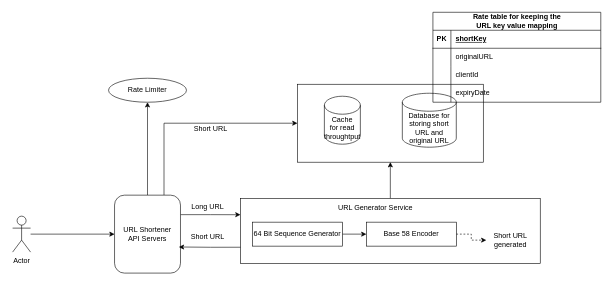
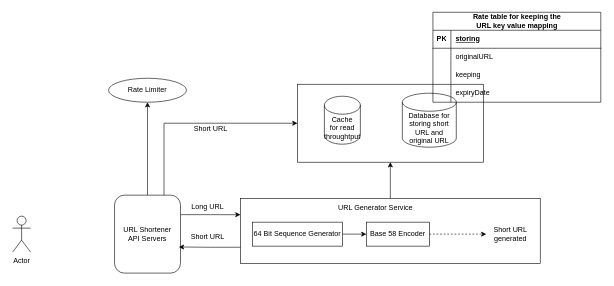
node "shortKey": label "shortKey" -> "storing"
node "clientId": label "clientId" -> "keeping"
edge "Actor" -> "URL Shortener API Servers": removed
node "Base 58 Encoder": size 90x24 -> 63x24
node "Short URL generated": moved (510, 240) -> (510, 234)
